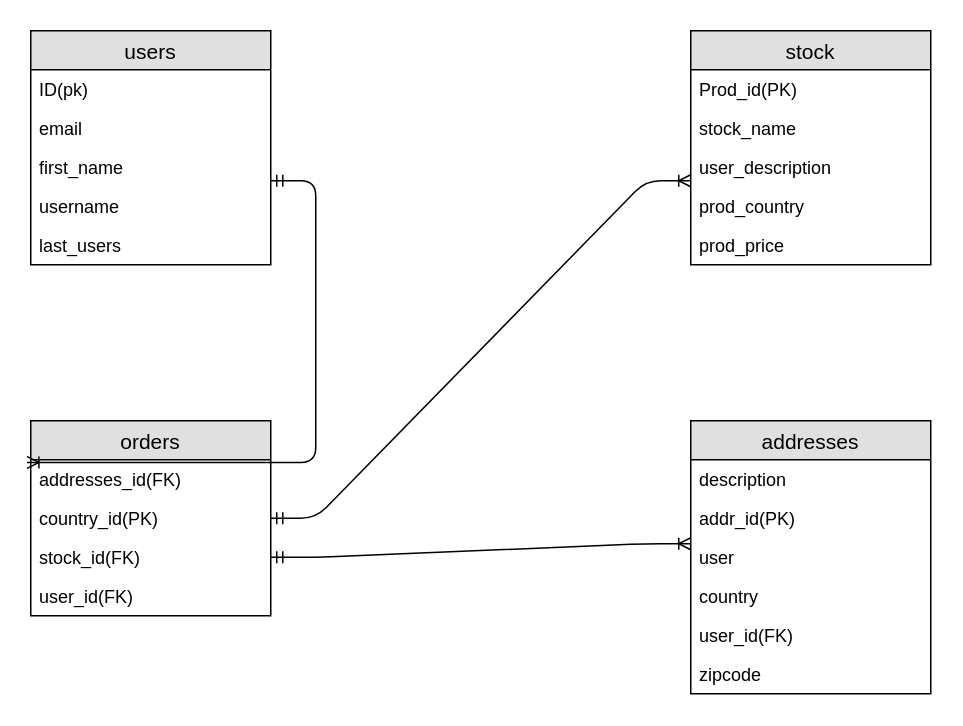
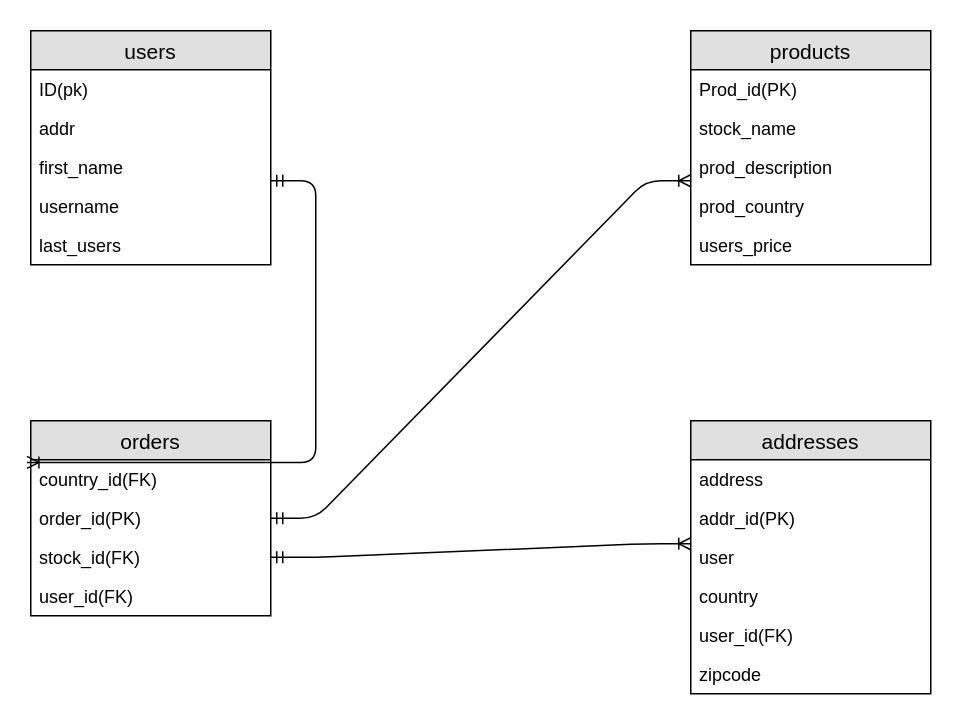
node "stock": label "stock" -> "products"
node "email": label "email" -> "addr"
node "user_description": label "user_description" -> "prod_description"
node "prod_price": label "prod_price" -> "users_price"
node "addresses_id(FK)": label "addresses_id(FK)" -> "country_id(FK)"
node "description": label "description" -> "address"
node "country_id(PK)": label "country_id(PK)" -> "order_id(PK)"
